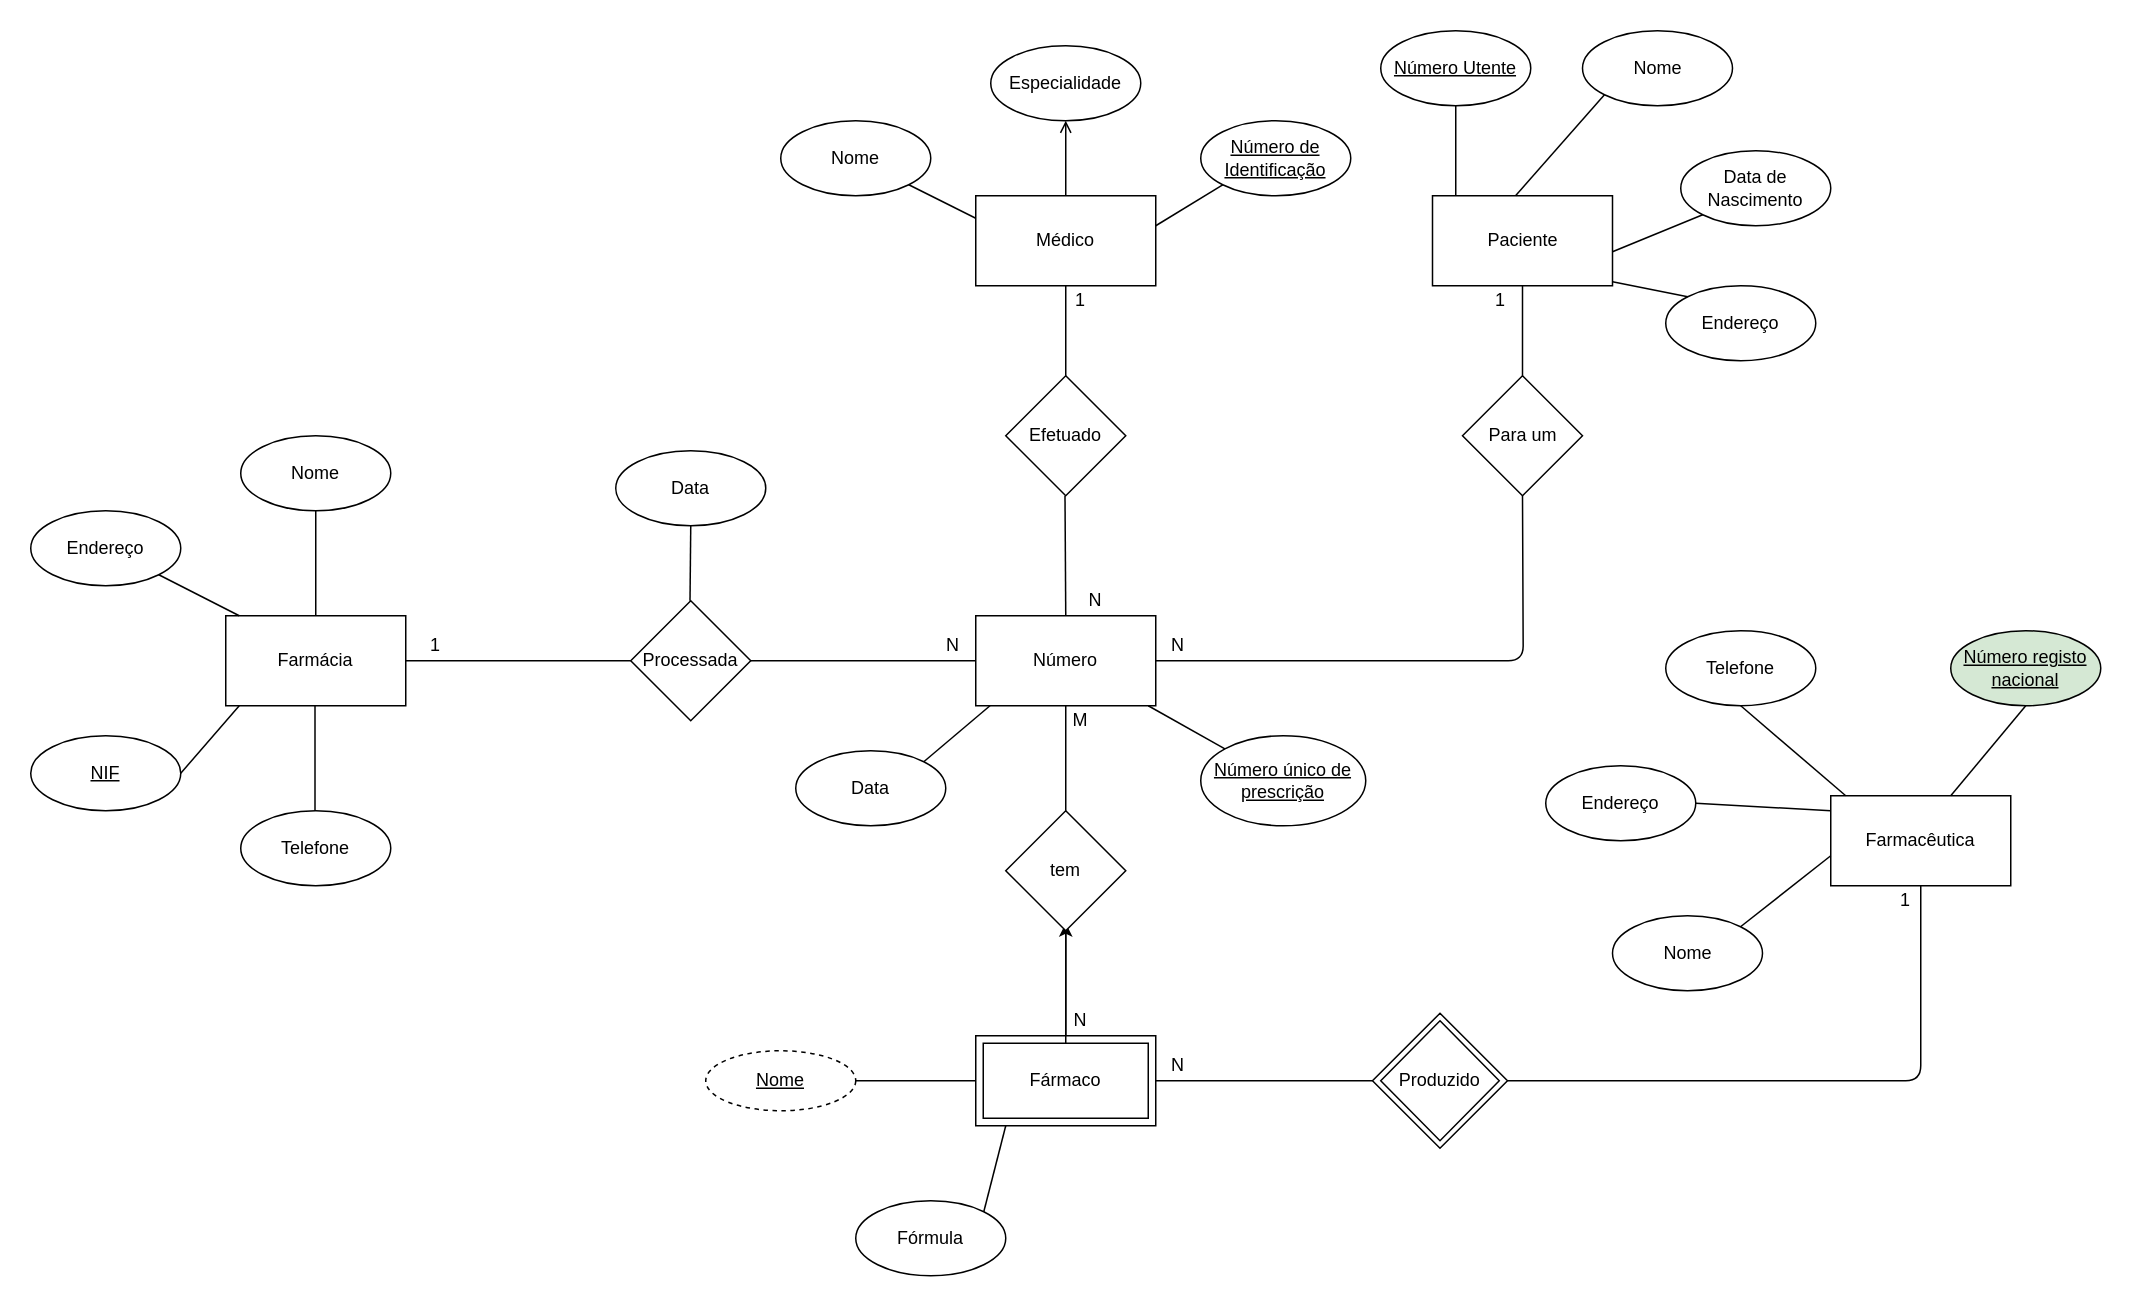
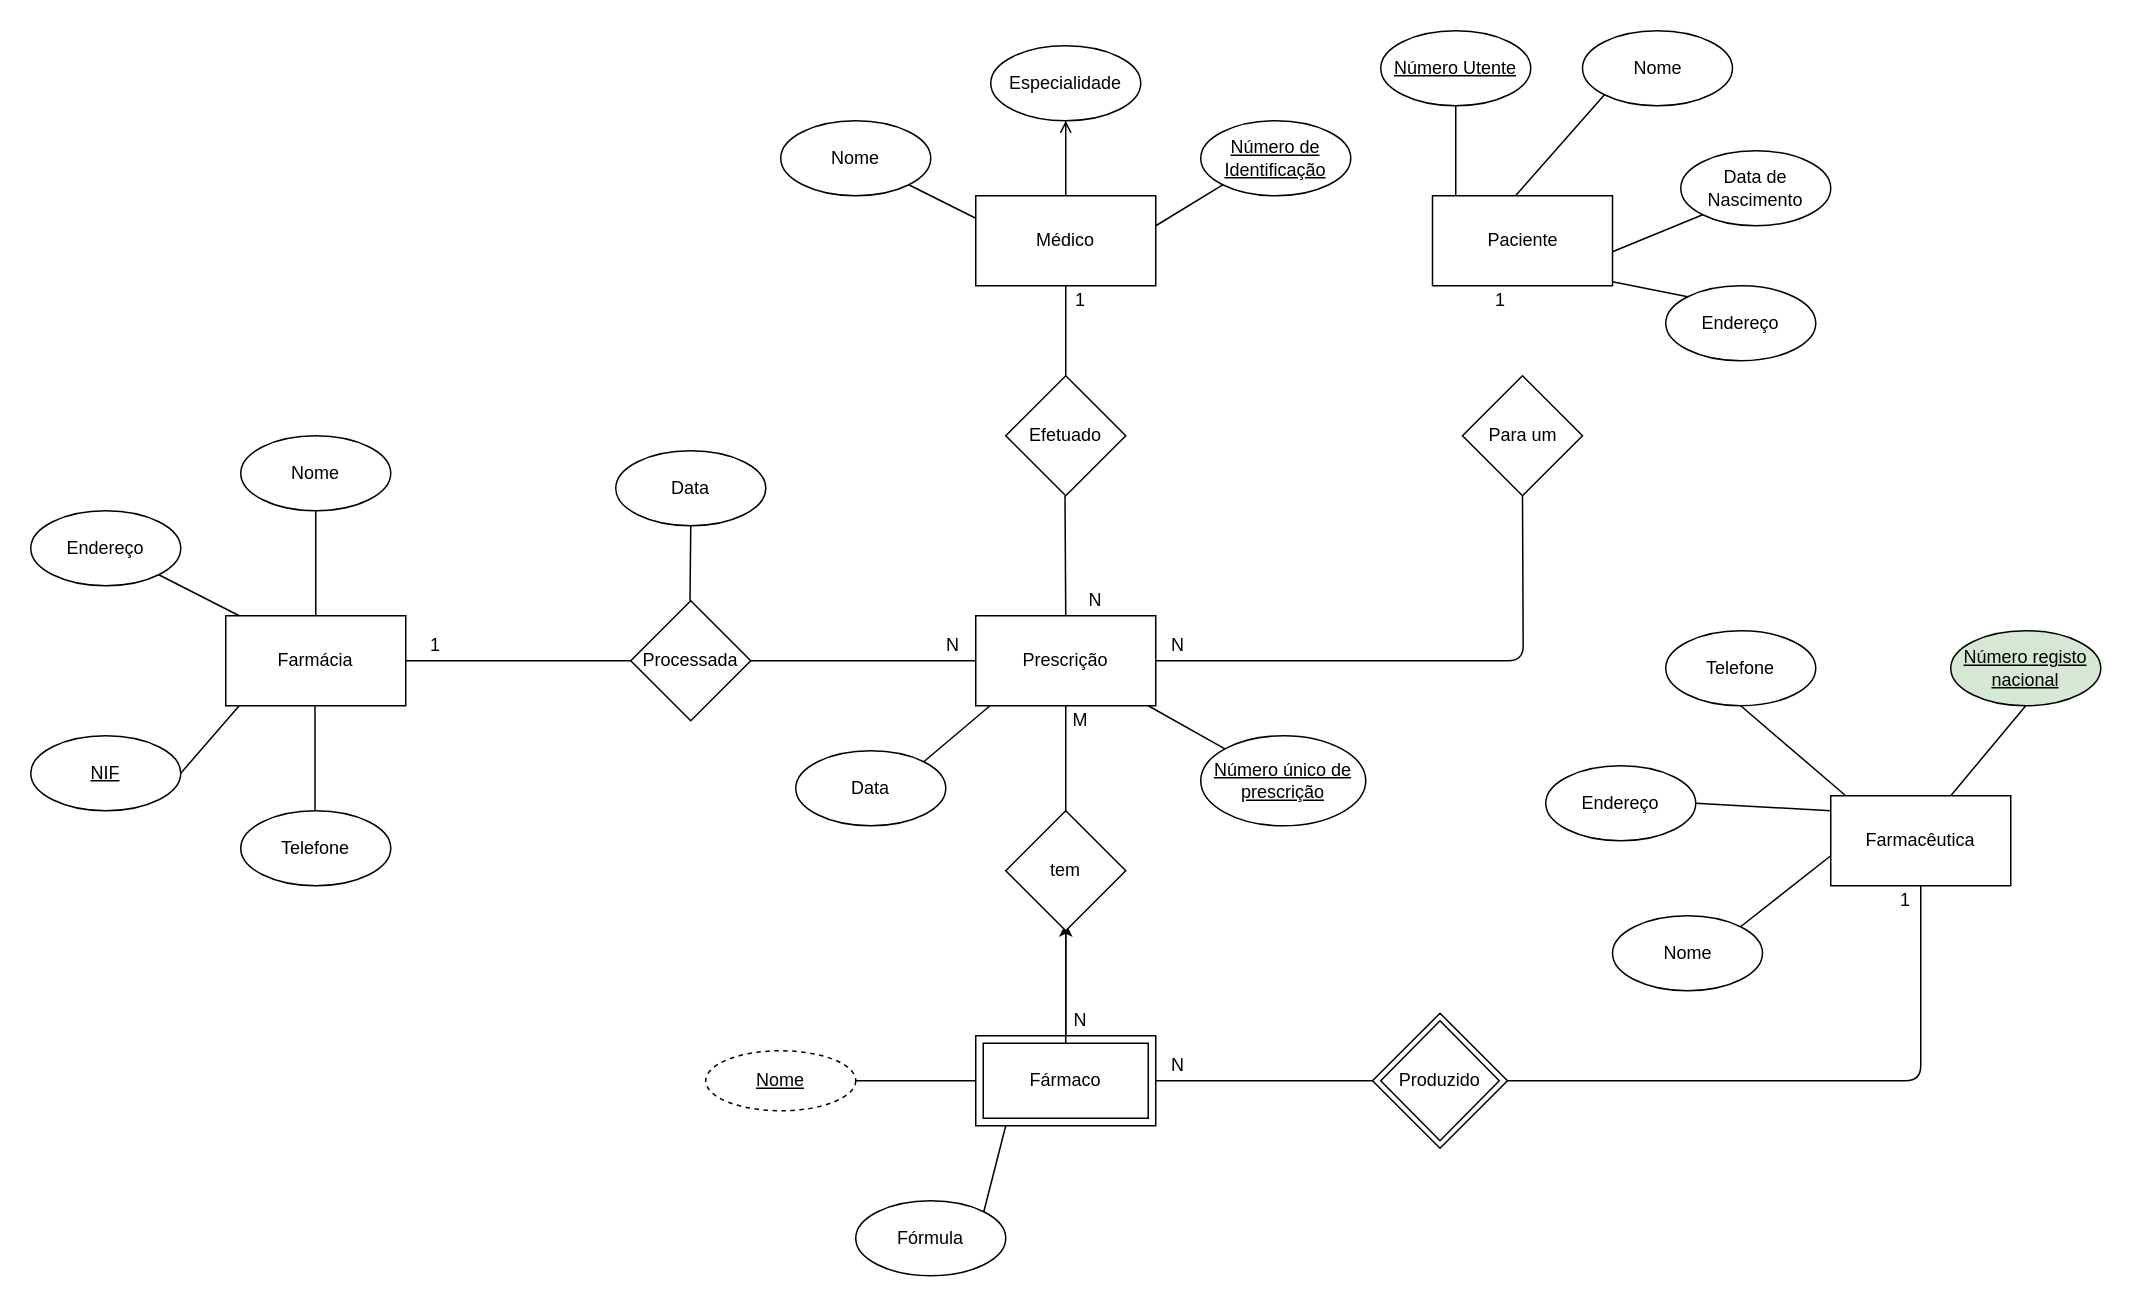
edge "Paciente" -- "Para um": removed
node "Número": label "Número" -> "Prescrição"
